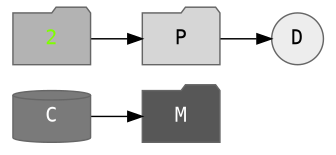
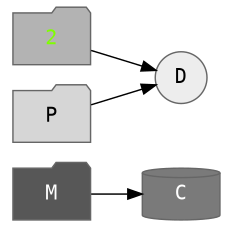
edge "2" -> "P": now "2" -> "D"
edge "C" -> "M": reversed
